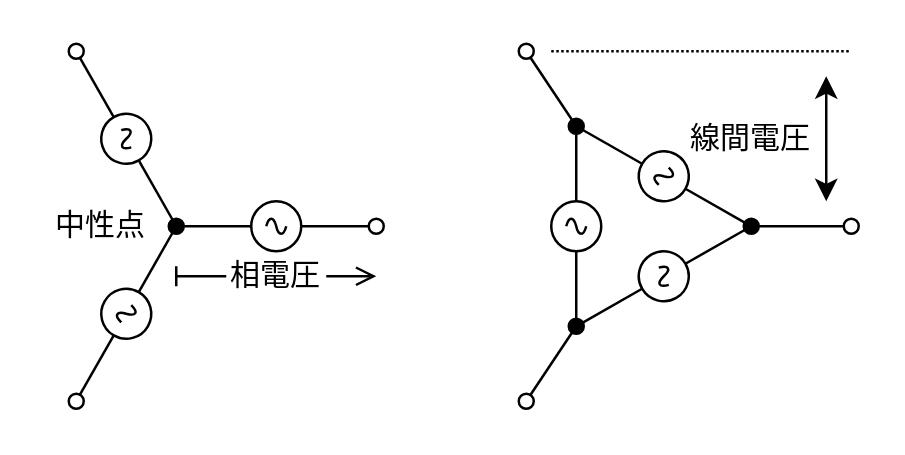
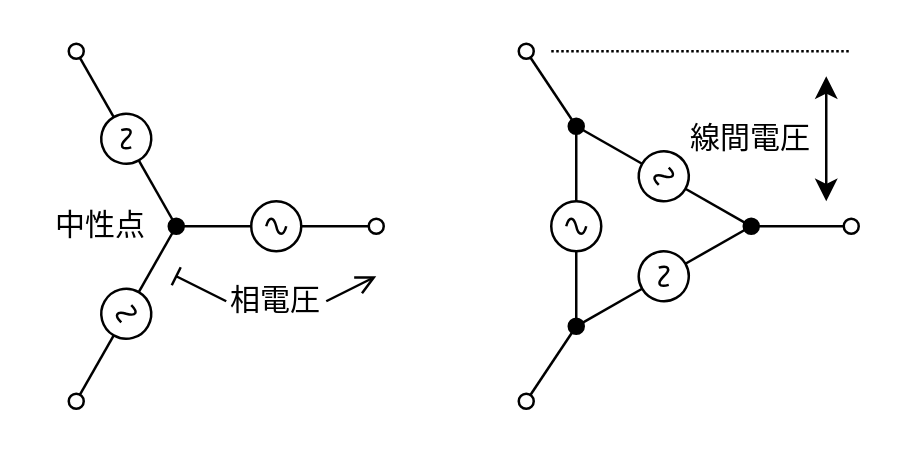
node "相電圧": moved (276, 276) -> (276, 301)
